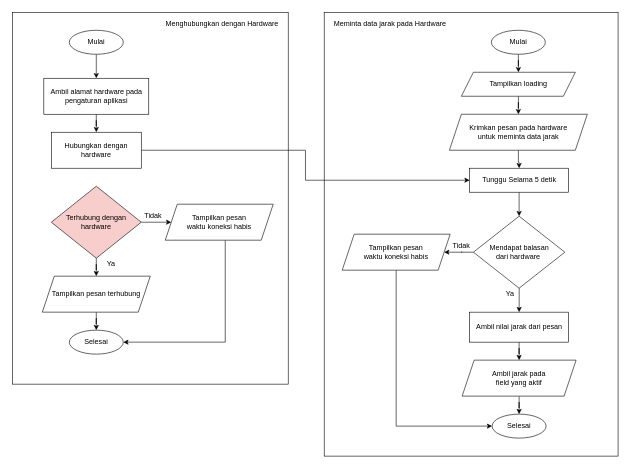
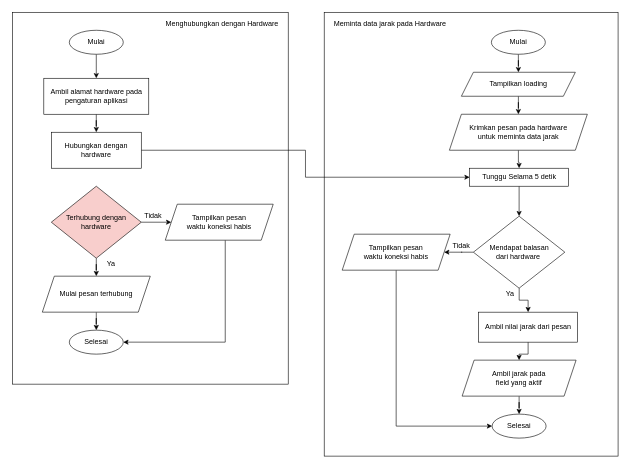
node "Tunggu Selama 5 detik": size 99x24 -> 99x18
node "Tampilkan pesan terhubung": label "Tampilkan pesan terhubung" -> "Mulai pesan terhubung"
node "Ambil nilai jarak dari pesan": moved (519, 327) -> (528, 327)
